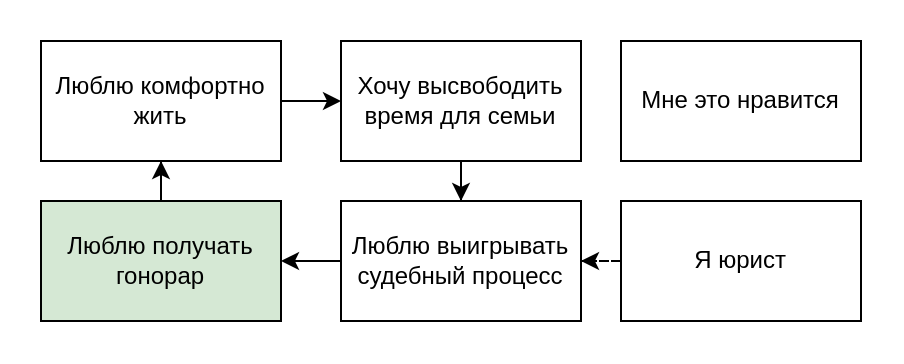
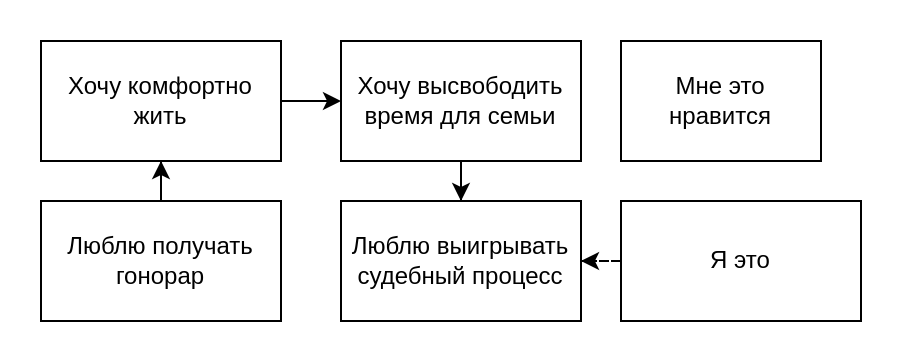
node "Люблю комфортно жить": label "Люблю комфортно жить" -> "Хочу комфортно жить"
node "Мне это нравится": size 240x120 -> 200x120
node "Люблю получать гонорар": fillcolor #d5e8d4 -> #ffffff
edge "Люблю выигрывать судебный процесс" -> "Люблю получать гонорар": removed
node "Я юрист": label "Я юрист" -> "Я это"
